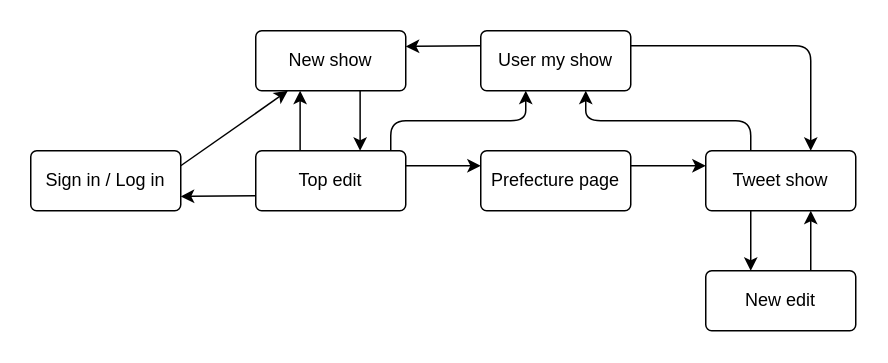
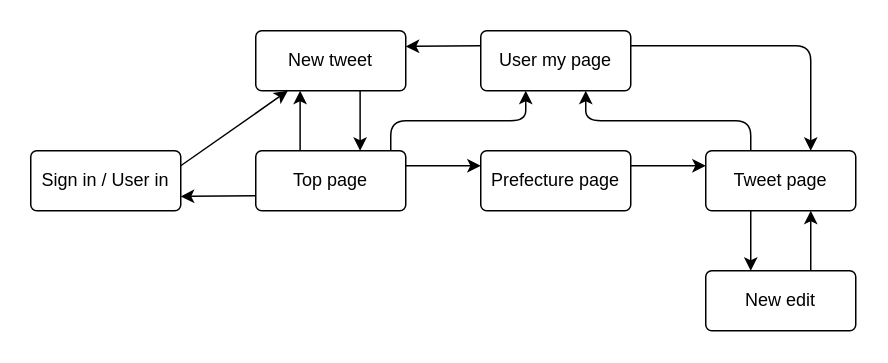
node "New show": label "New show" -> "New tweet"
node "User my show": label "User my show" -> "User my page"
node "Sign in / Log in": label "Sign in / Log in" -> "Sign in / User in"
node "Top edit": label "Top edit" -> "Top page"
node "Tweet show": label "Tweet show" -> "Tweet page"
